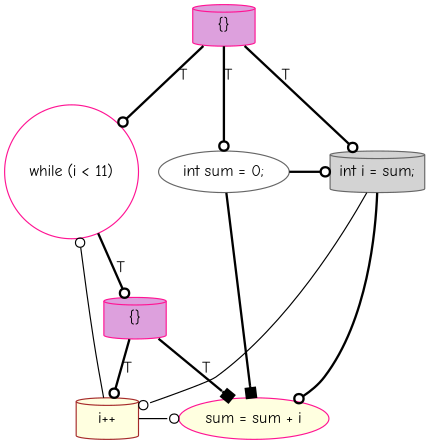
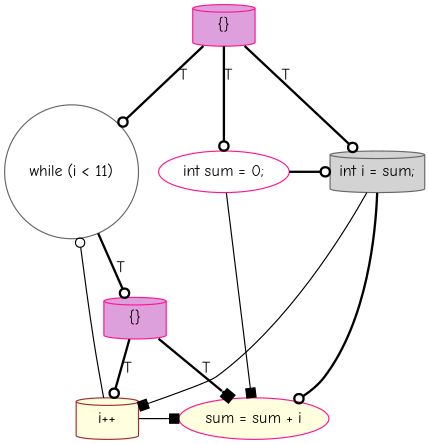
node "while (i < 11)": color deeppink -> gray40
node "int sum = 0;": color gray40 -> deeppink
edge "int sum = 0;" -> "sum = sum + i": style bold -> solid
edge "int i = sum;" -> "i++": arrowhead odot -> box
edge "i++" -> "sum = sum + i": arrowhead odot -> box
